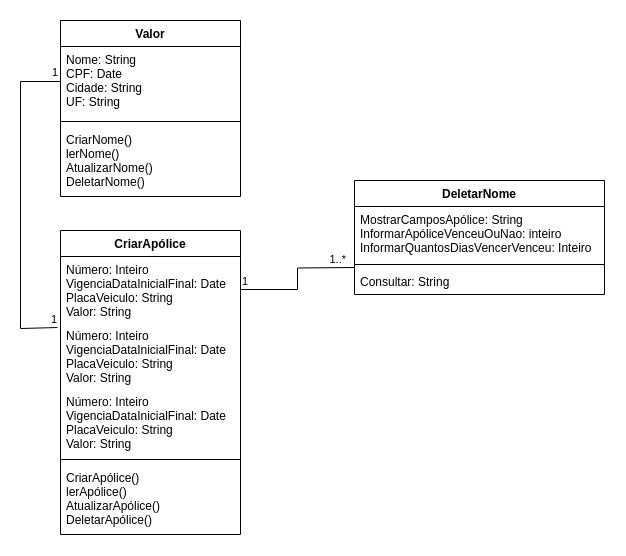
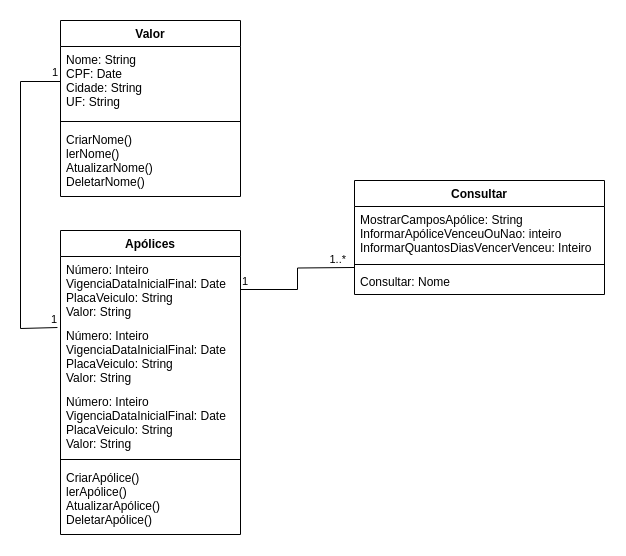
node "DeletarNome": label "DeletarNome" -> "Consultar"
node "CriarApólice": label "CriarApólice" -> "Apólices"
node "Consultar: String": label "Consultar: String" -> "Consultar: Nome"
